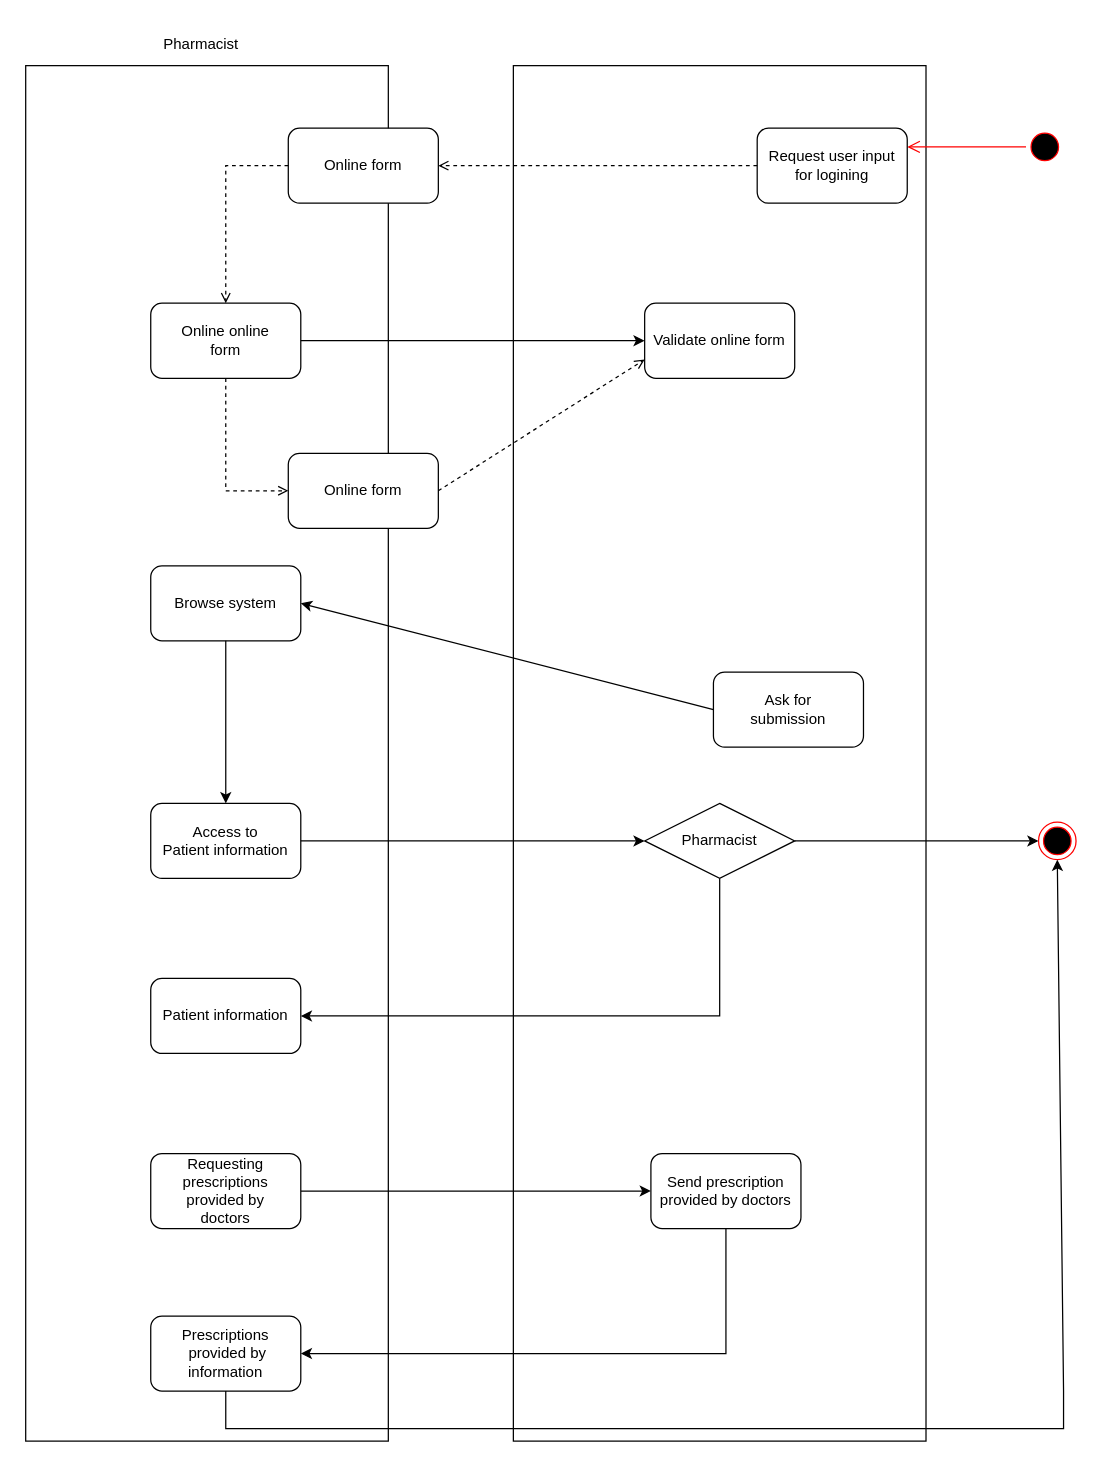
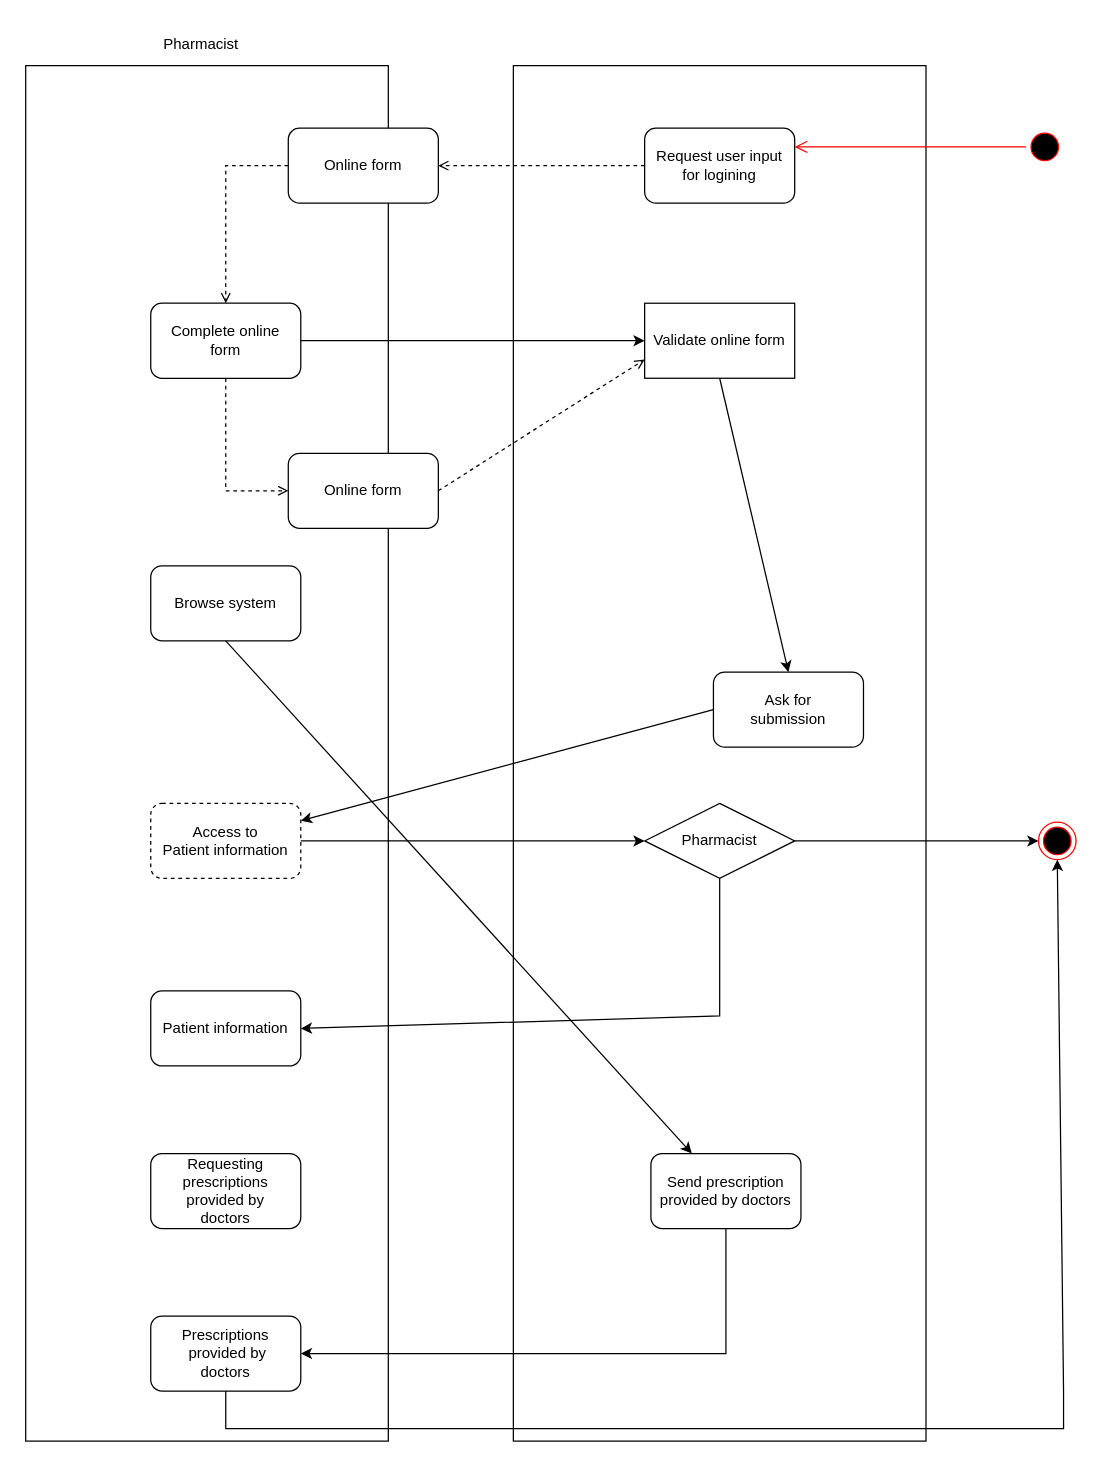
node "Request user input for logining": moved (832, 166) -> (719, 166)
node "Online online form": label "Online online form" -> "Complete online form"
node "Validate online form": shape rounded rectangle -> rectangle
edge "Validate online form" -> "Ask for submission": added
edge "Ask for submission" -> "Browse system": now "Ask for submission" -> "Access to Patient information"
edge "Browse system" -> "Access to Patient information": now "Browse system" -> "Send prescription provided by doctors"
node "Access to Patient information": style solid -> dashed
node "Patient information": moved (226, 1016) -> (226, 1028)
edge "Requesting prescriptions provided by doctors" -> "Send prescription provided by doctors": removed
node "Prescriptions provided by information": label "Prescriptions provided by information" -> "Prescriptions provided by doctors"
